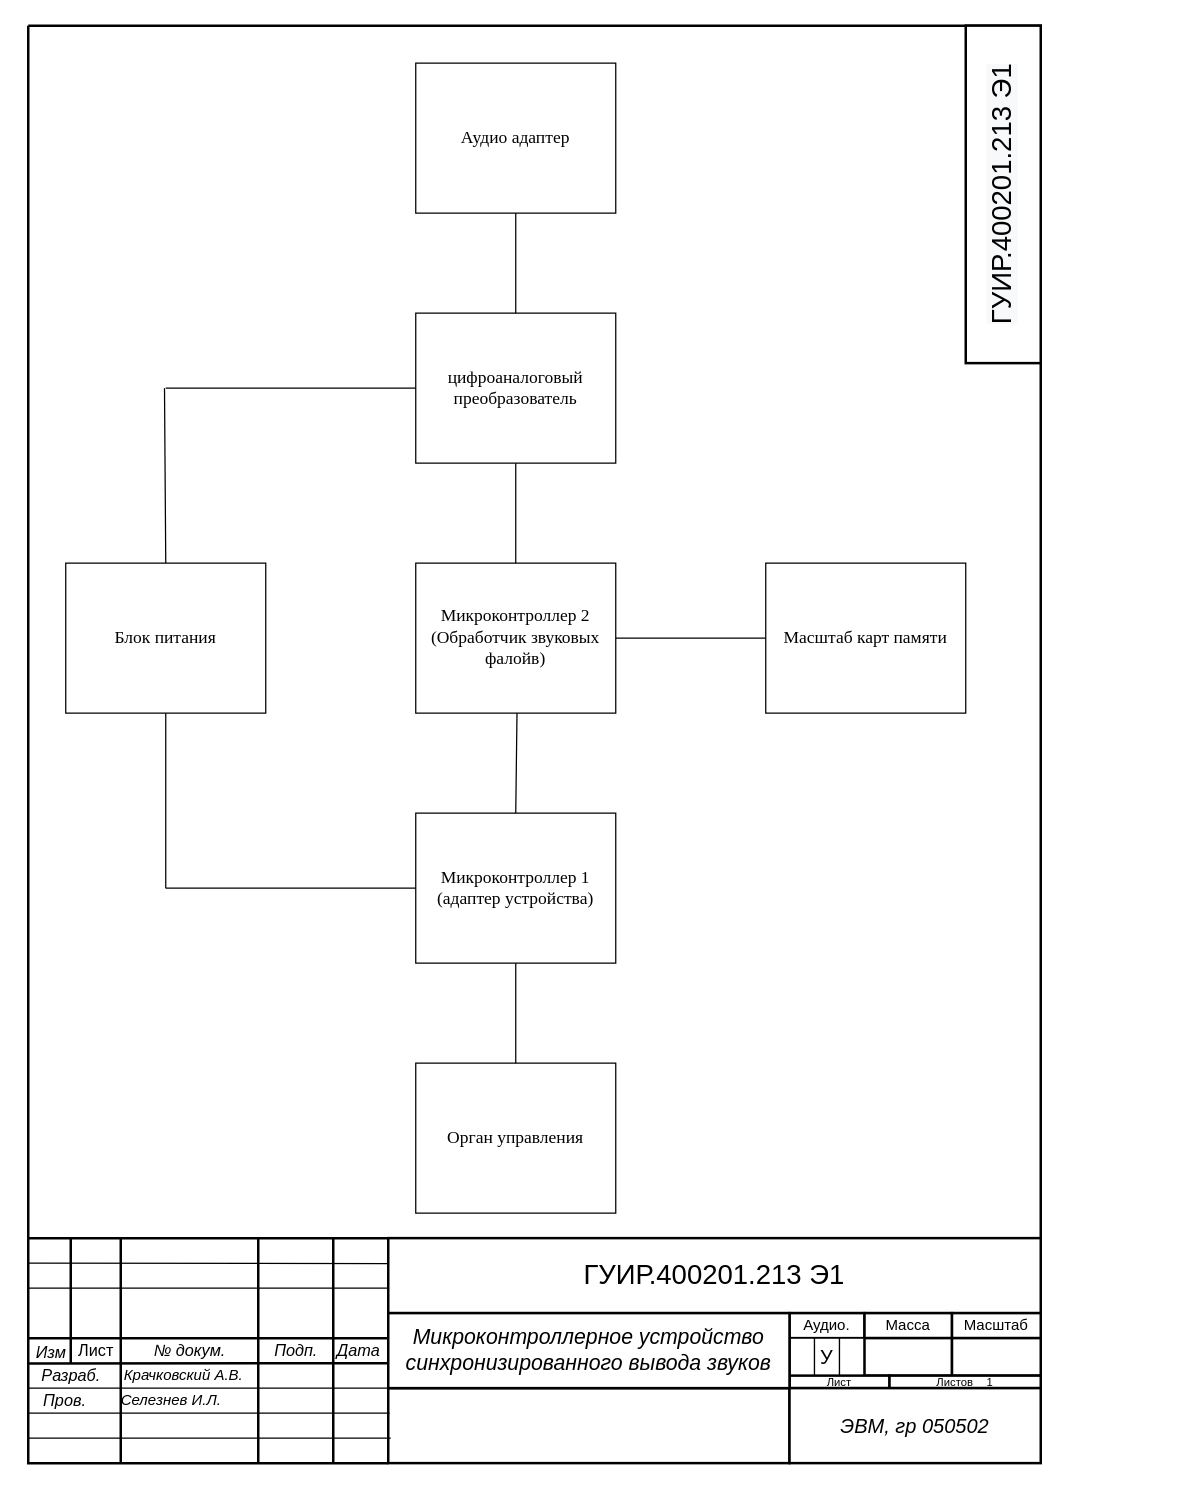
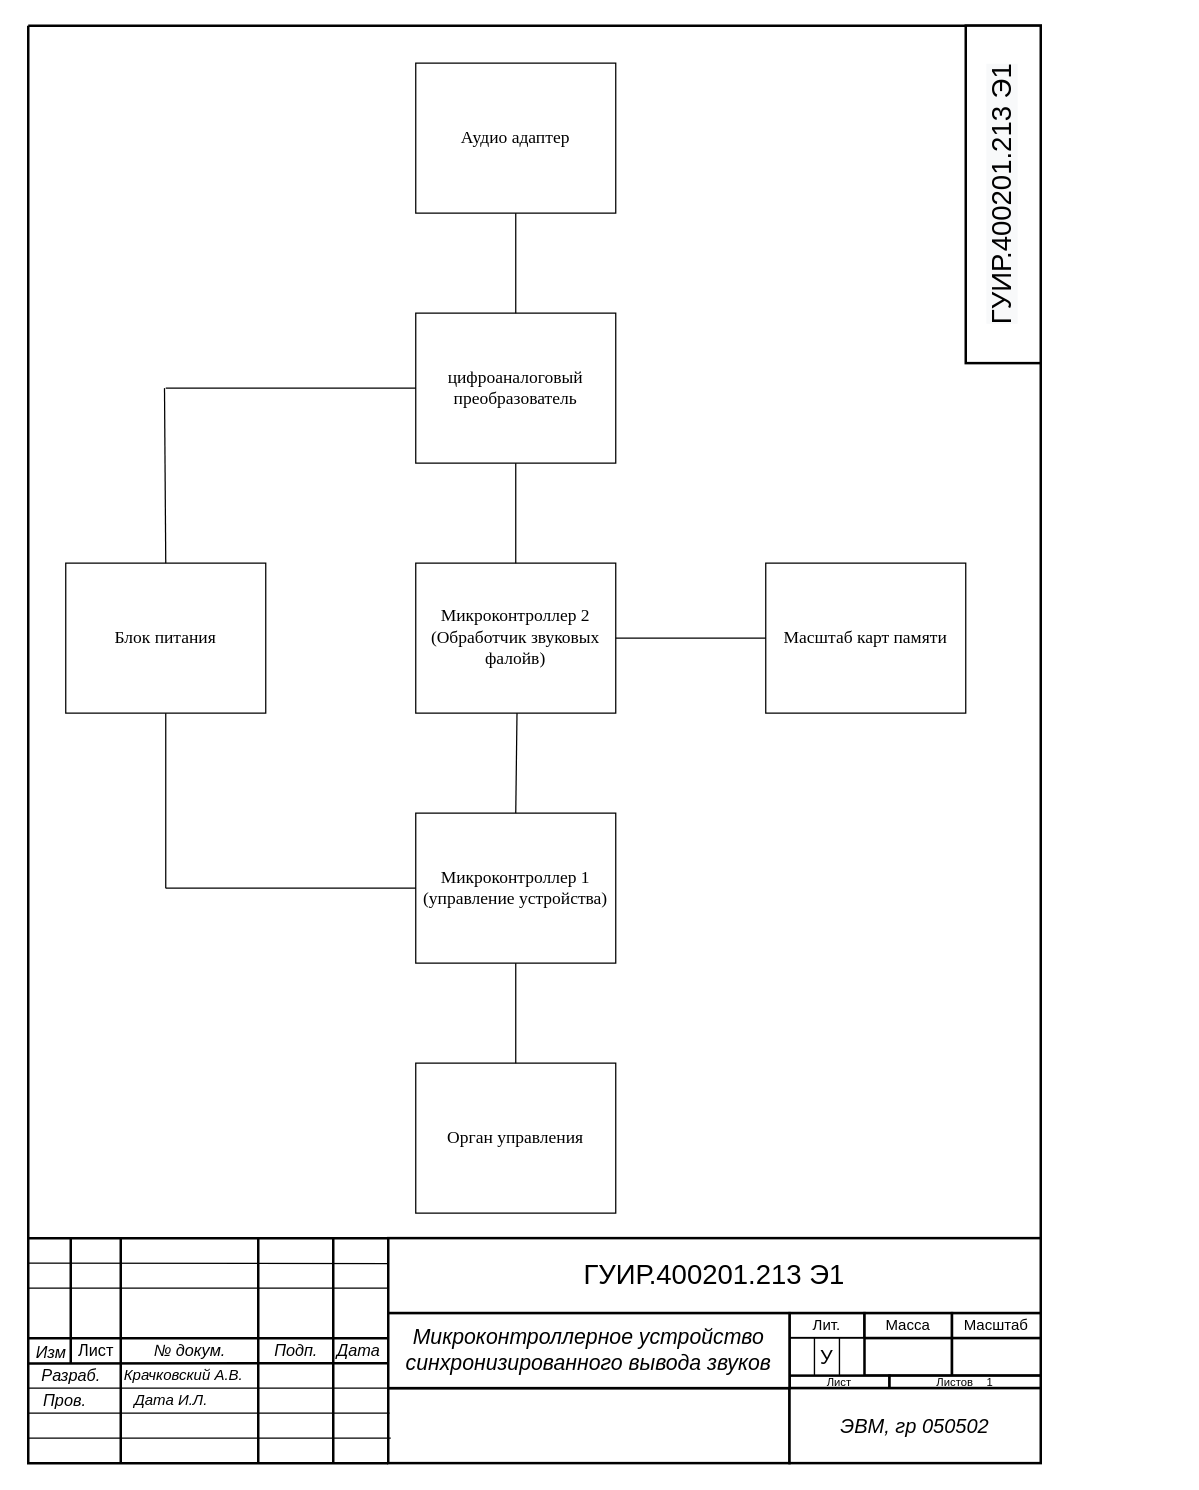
node "Микроконтроллер 1 (адаптер устройства)": label "Микроконтроллер 1 (адаптер устройства)" -> "Микроконтроллер 1 (управление устройства)"
node "Аудио.": label "Аудио." -> "Лит."
node "Селезнев И.Л.": label "Селезнев И.Л." -> "Дата И.Л."
